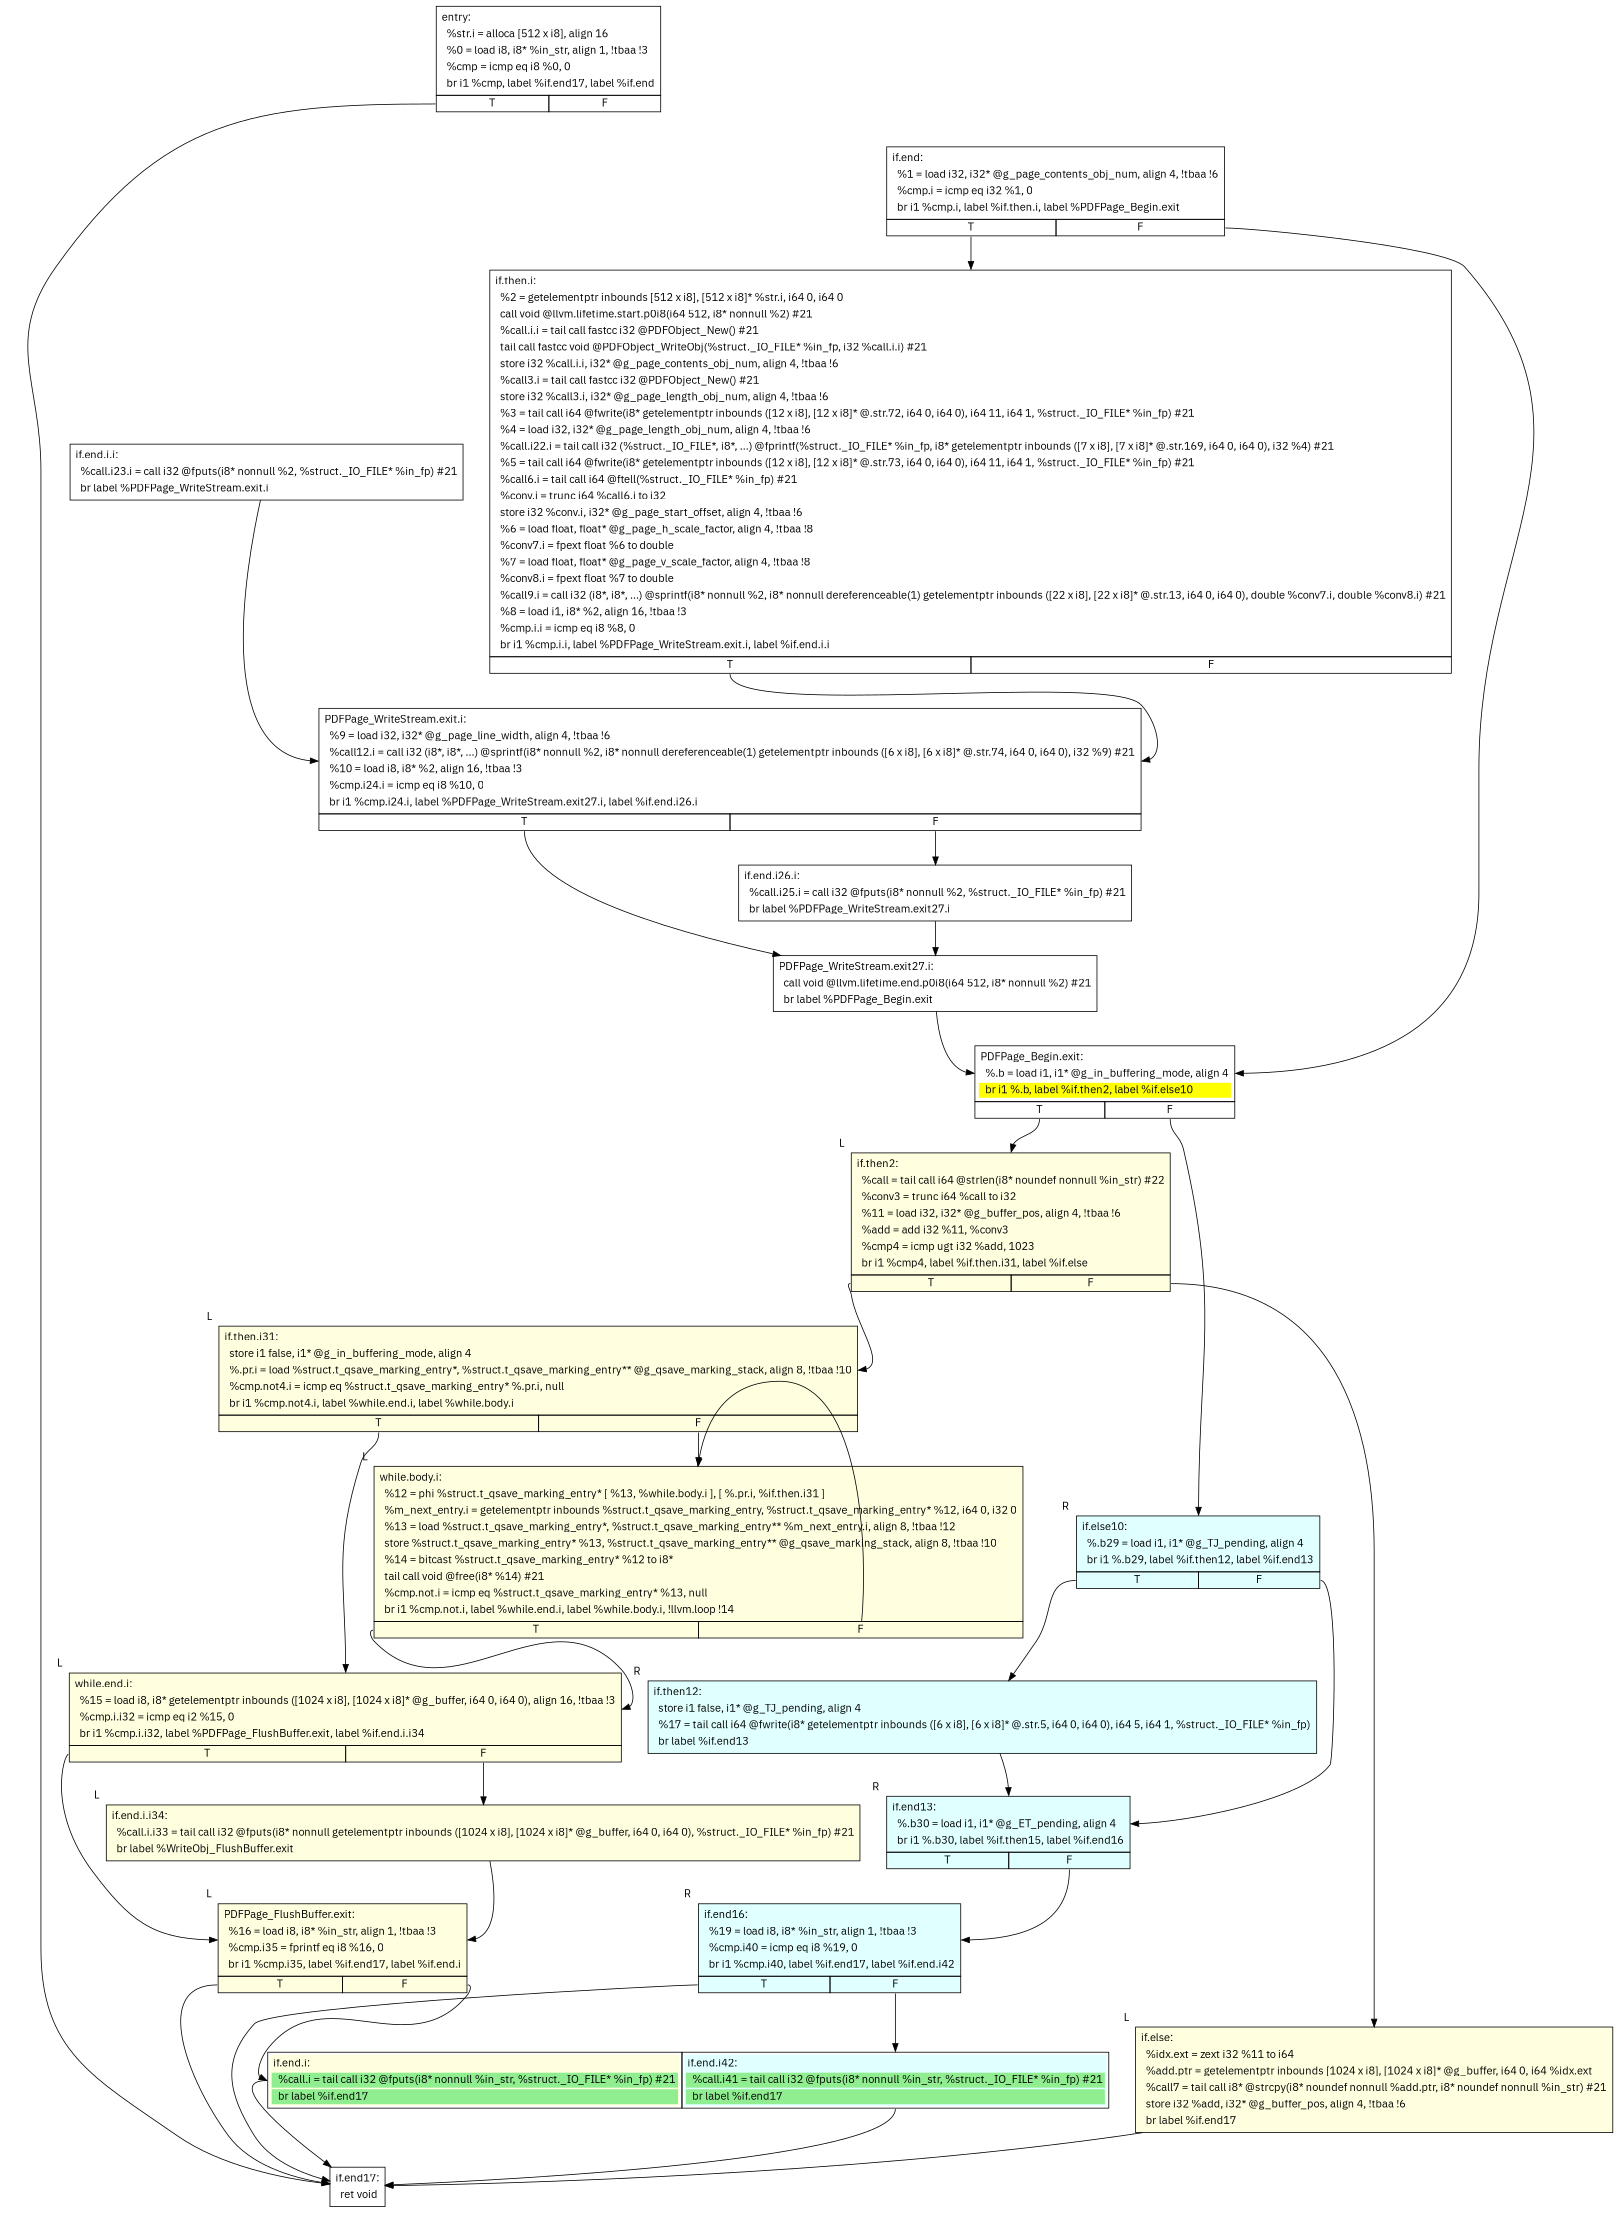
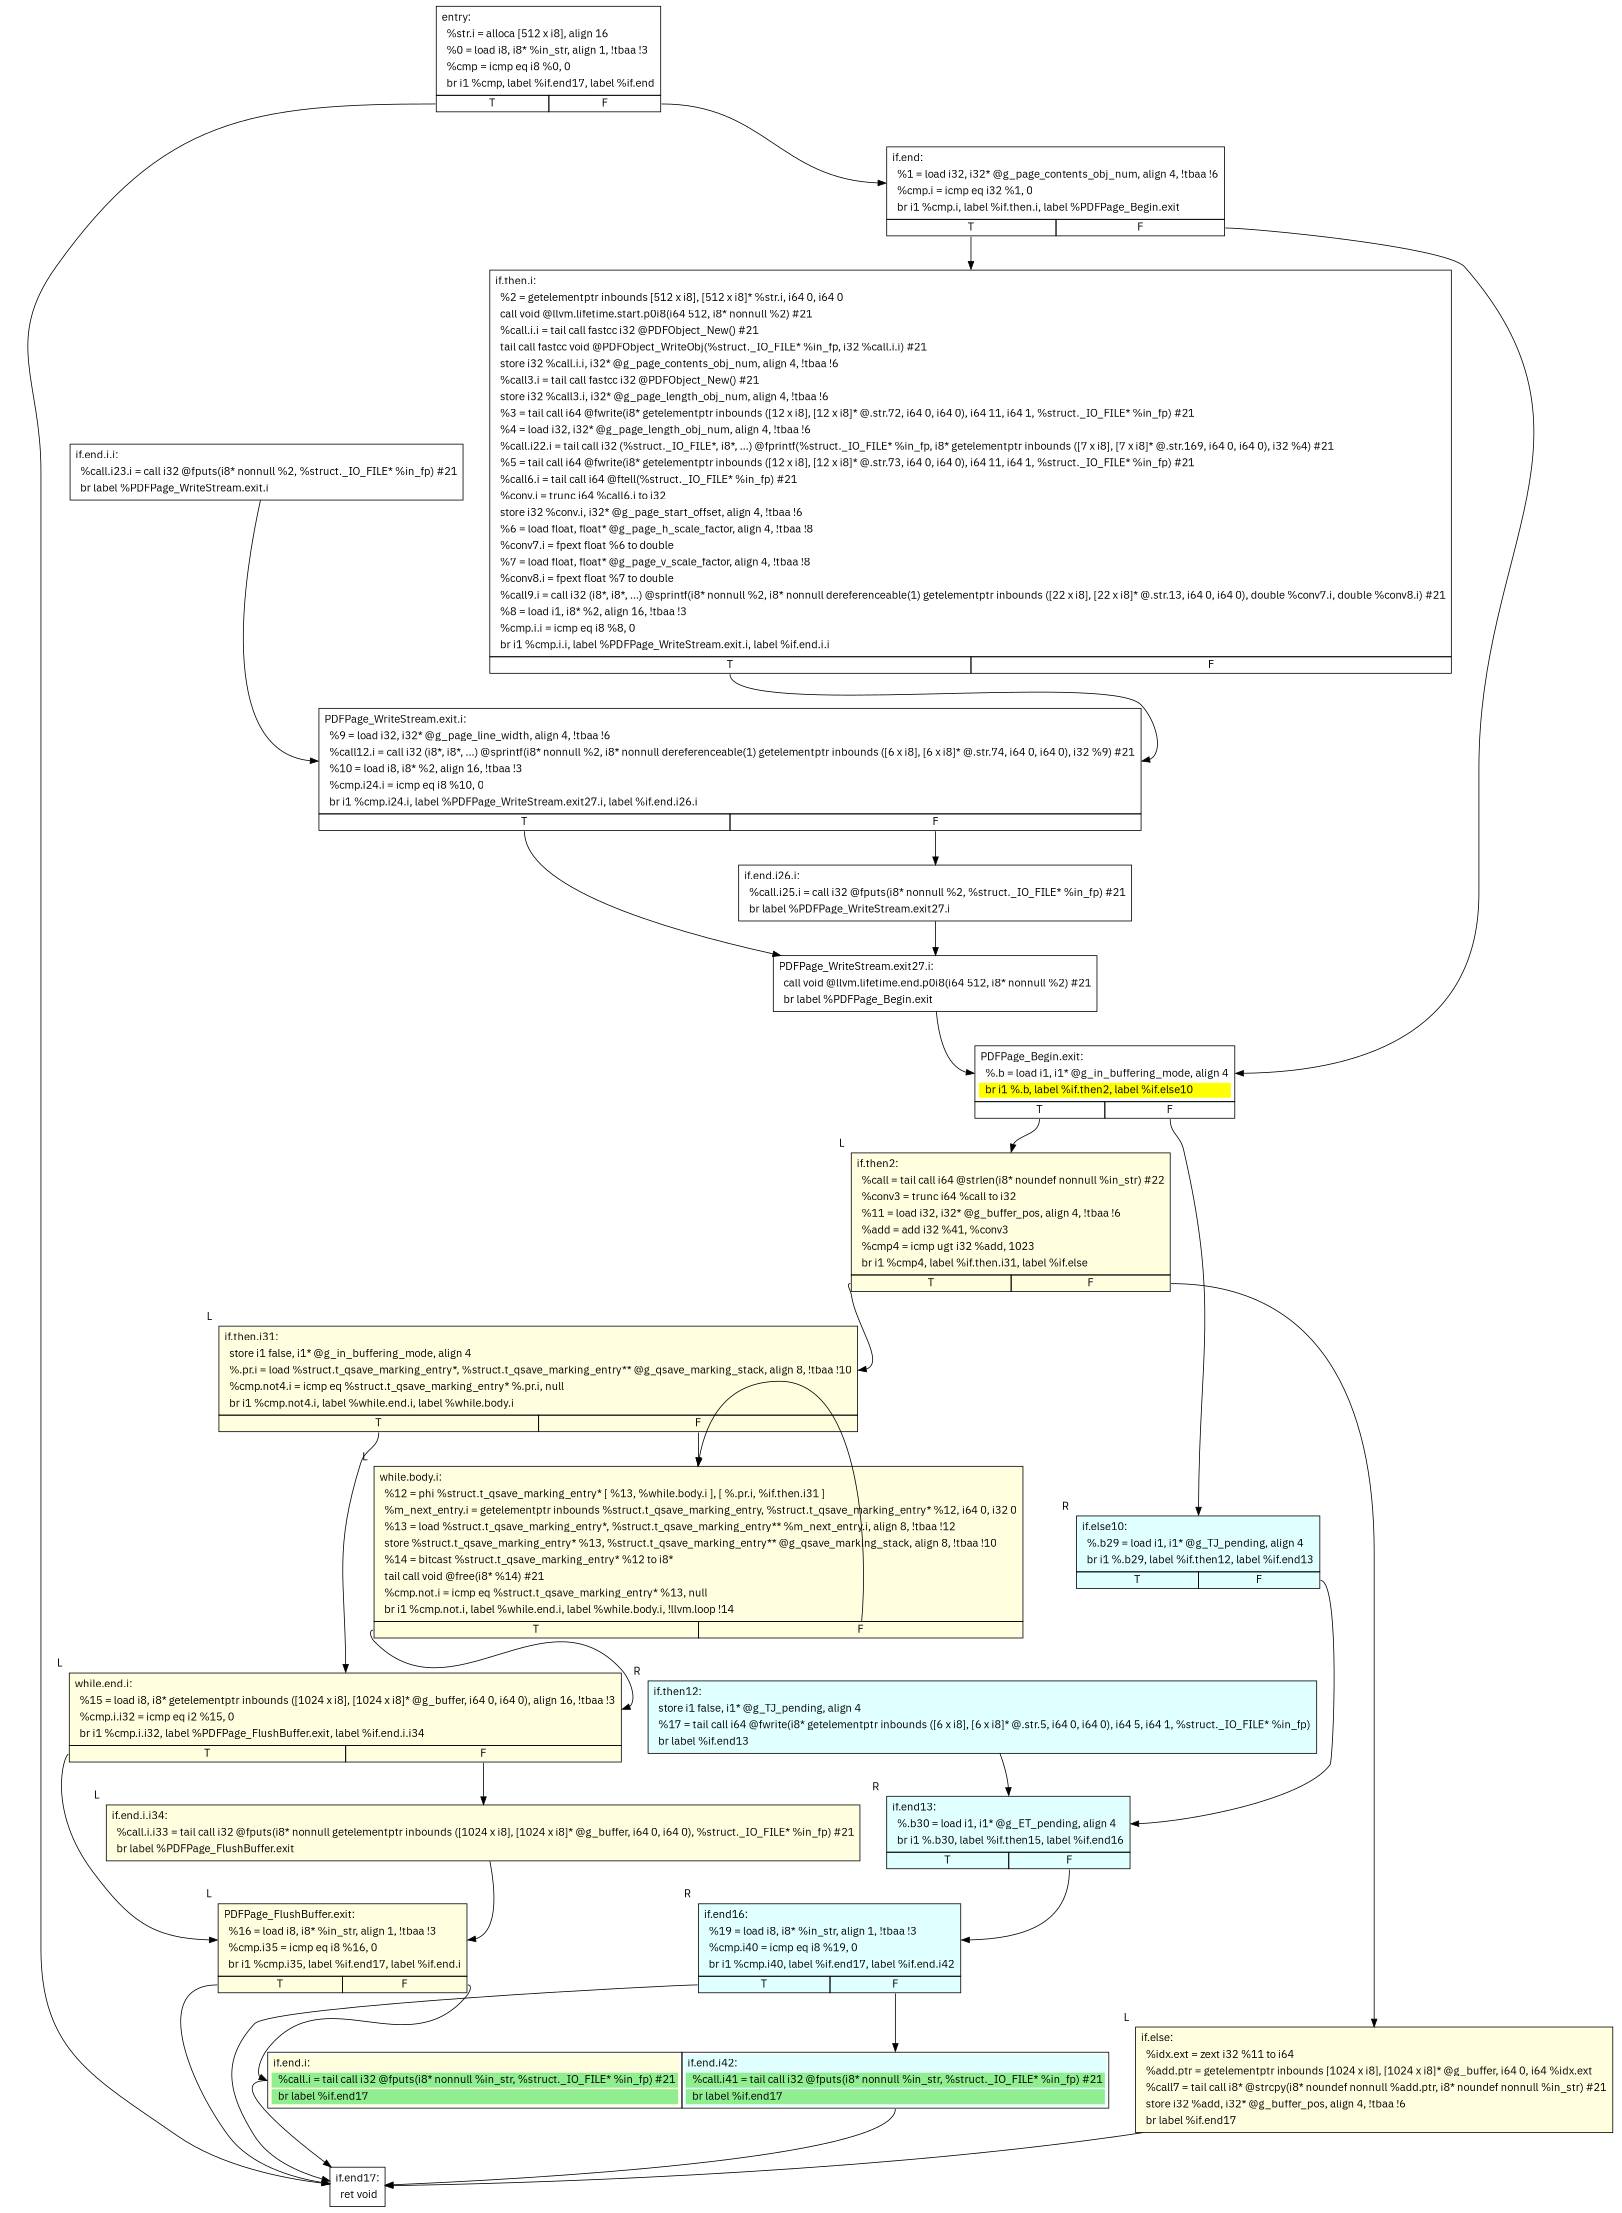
edge "entry:" -> "if.end:": added
node "if.then2:": text "%add = add i32 %11, %conv3" -> "%add = add i32 %41, %conv3"
edge "if.else10:" -> "if.then12:": removed
node "if.end.i.i34:": text "br label %WriteObj_FlushBuffer.exit" -> "br label %PDFPage_FlushBuffer.exit"
node "PDFPage_FlushBuffer.exit:": text "%cmp.i35 = fprintf eq i8 %16, 0" -> "%cmp.i35 = icmp eq i8 %16, 0"
